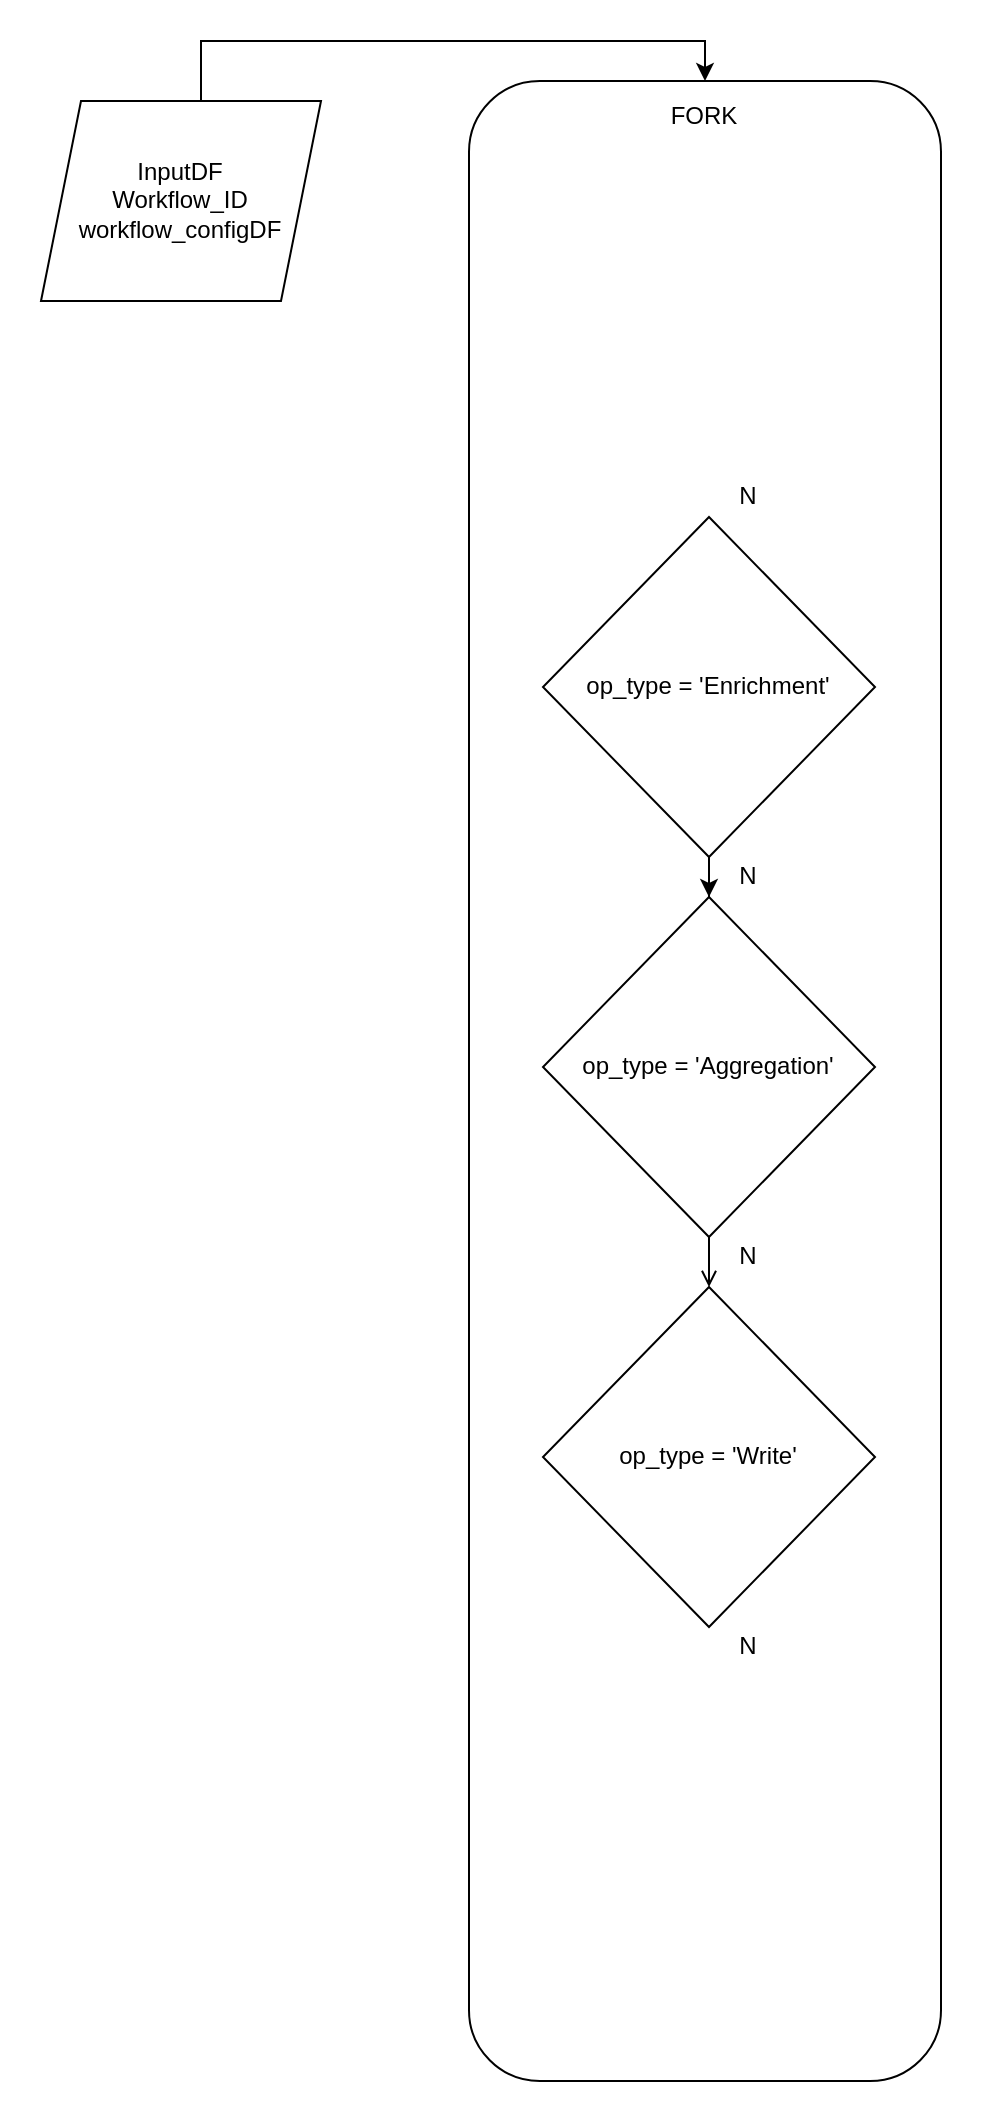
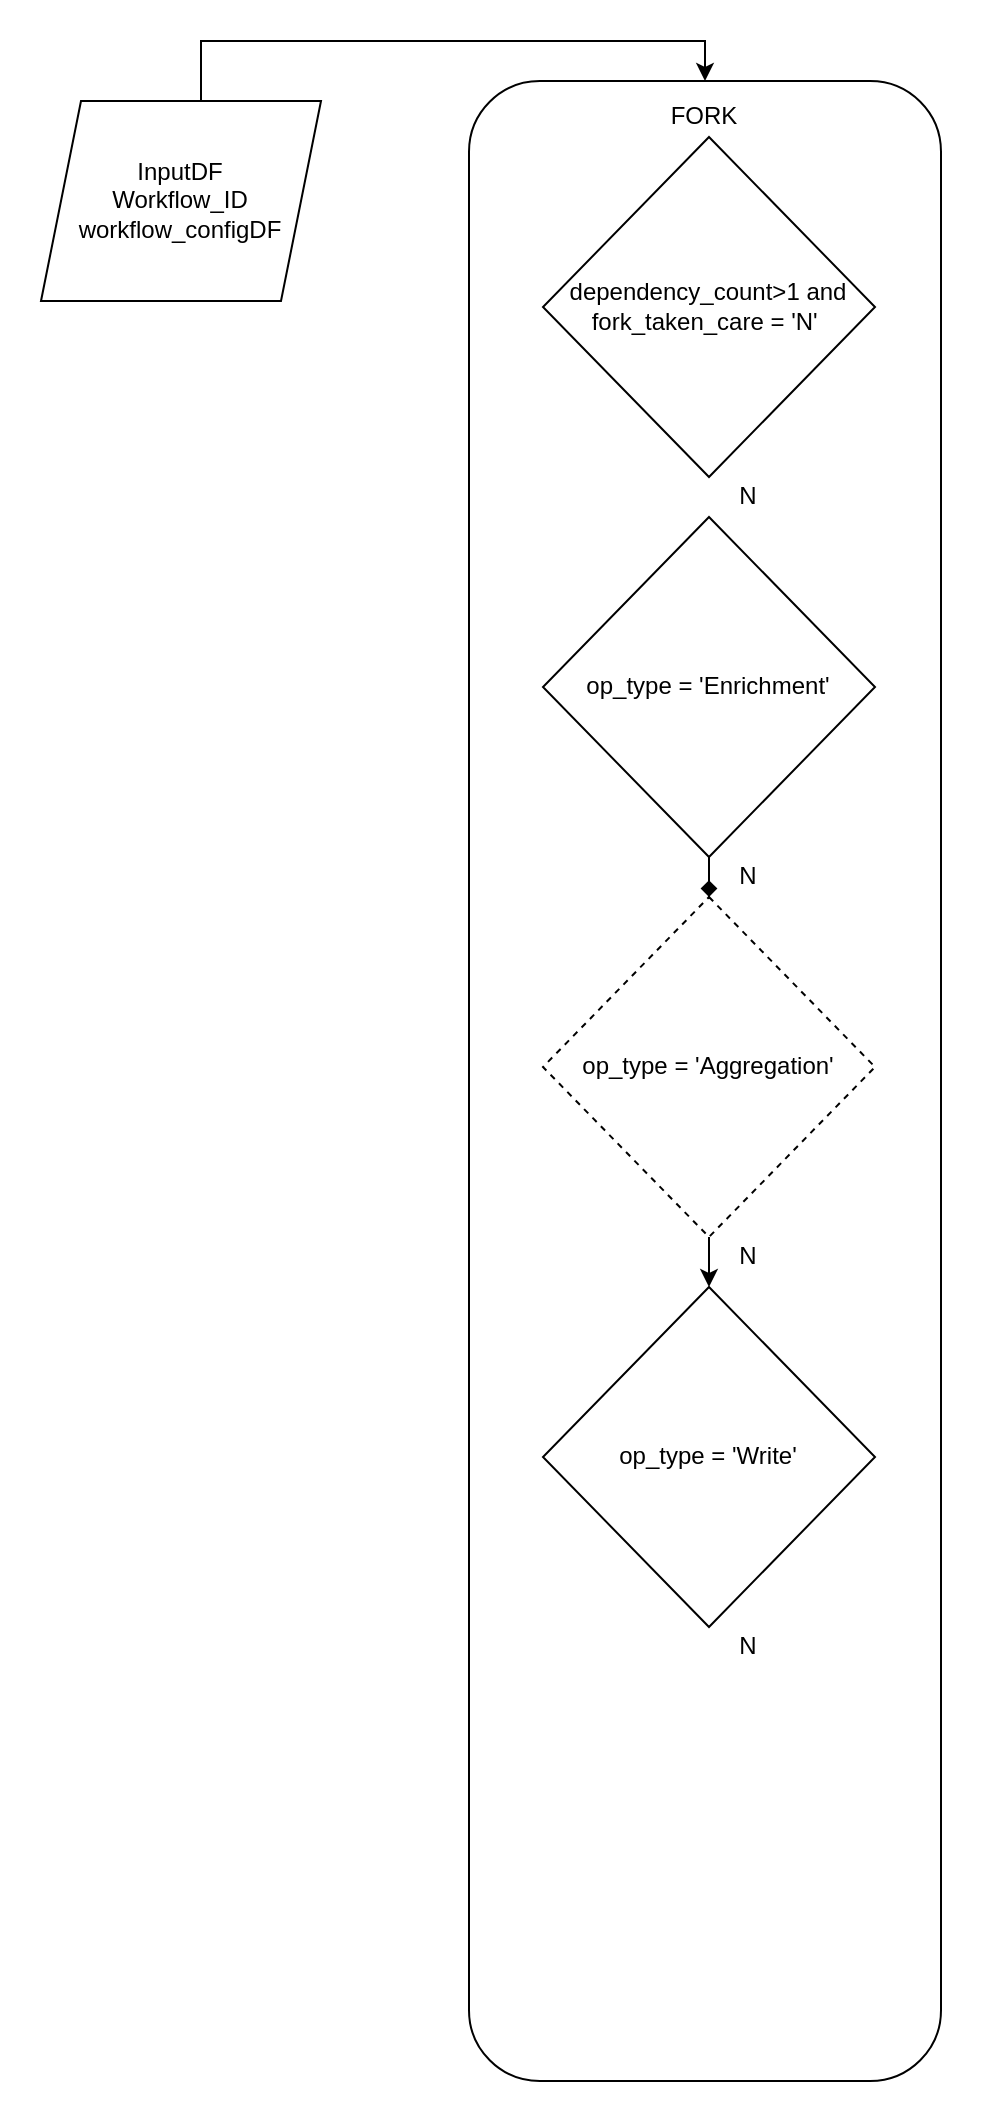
node "dependency_count>1 and fork_taken_care = 'N'": added
edge "op_type = 'Enrichment'" -> "op_type = 'Aggregation'": arrowhead classic -> diamond
node "op_type = 'Aggregation'": style solid -> dashed
edge "op_type = 'Aggregation'" -> "op_type = 'Write'": arrowhead open -> classic
